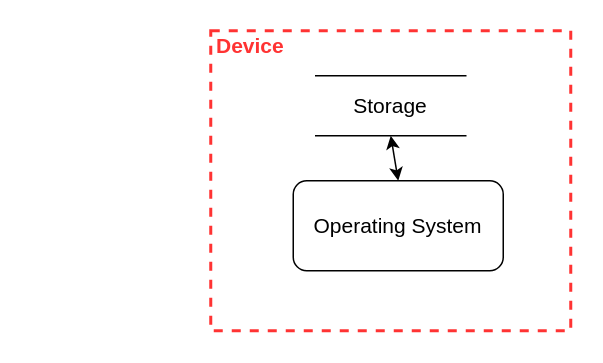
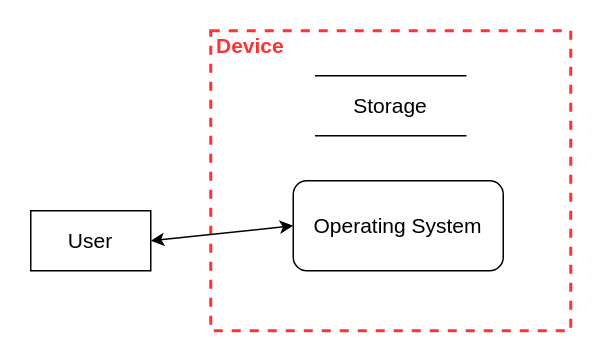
edge "Storage" -- "Operating System": removed
edge "Operating System" -- "User": added
node "User": added
